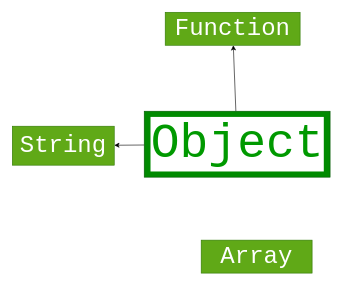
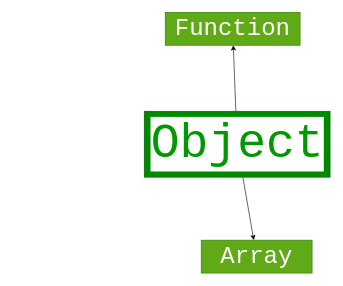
edge "Object" -> "String": removed
node "String": removed
edge "Object" -> "Array": added
